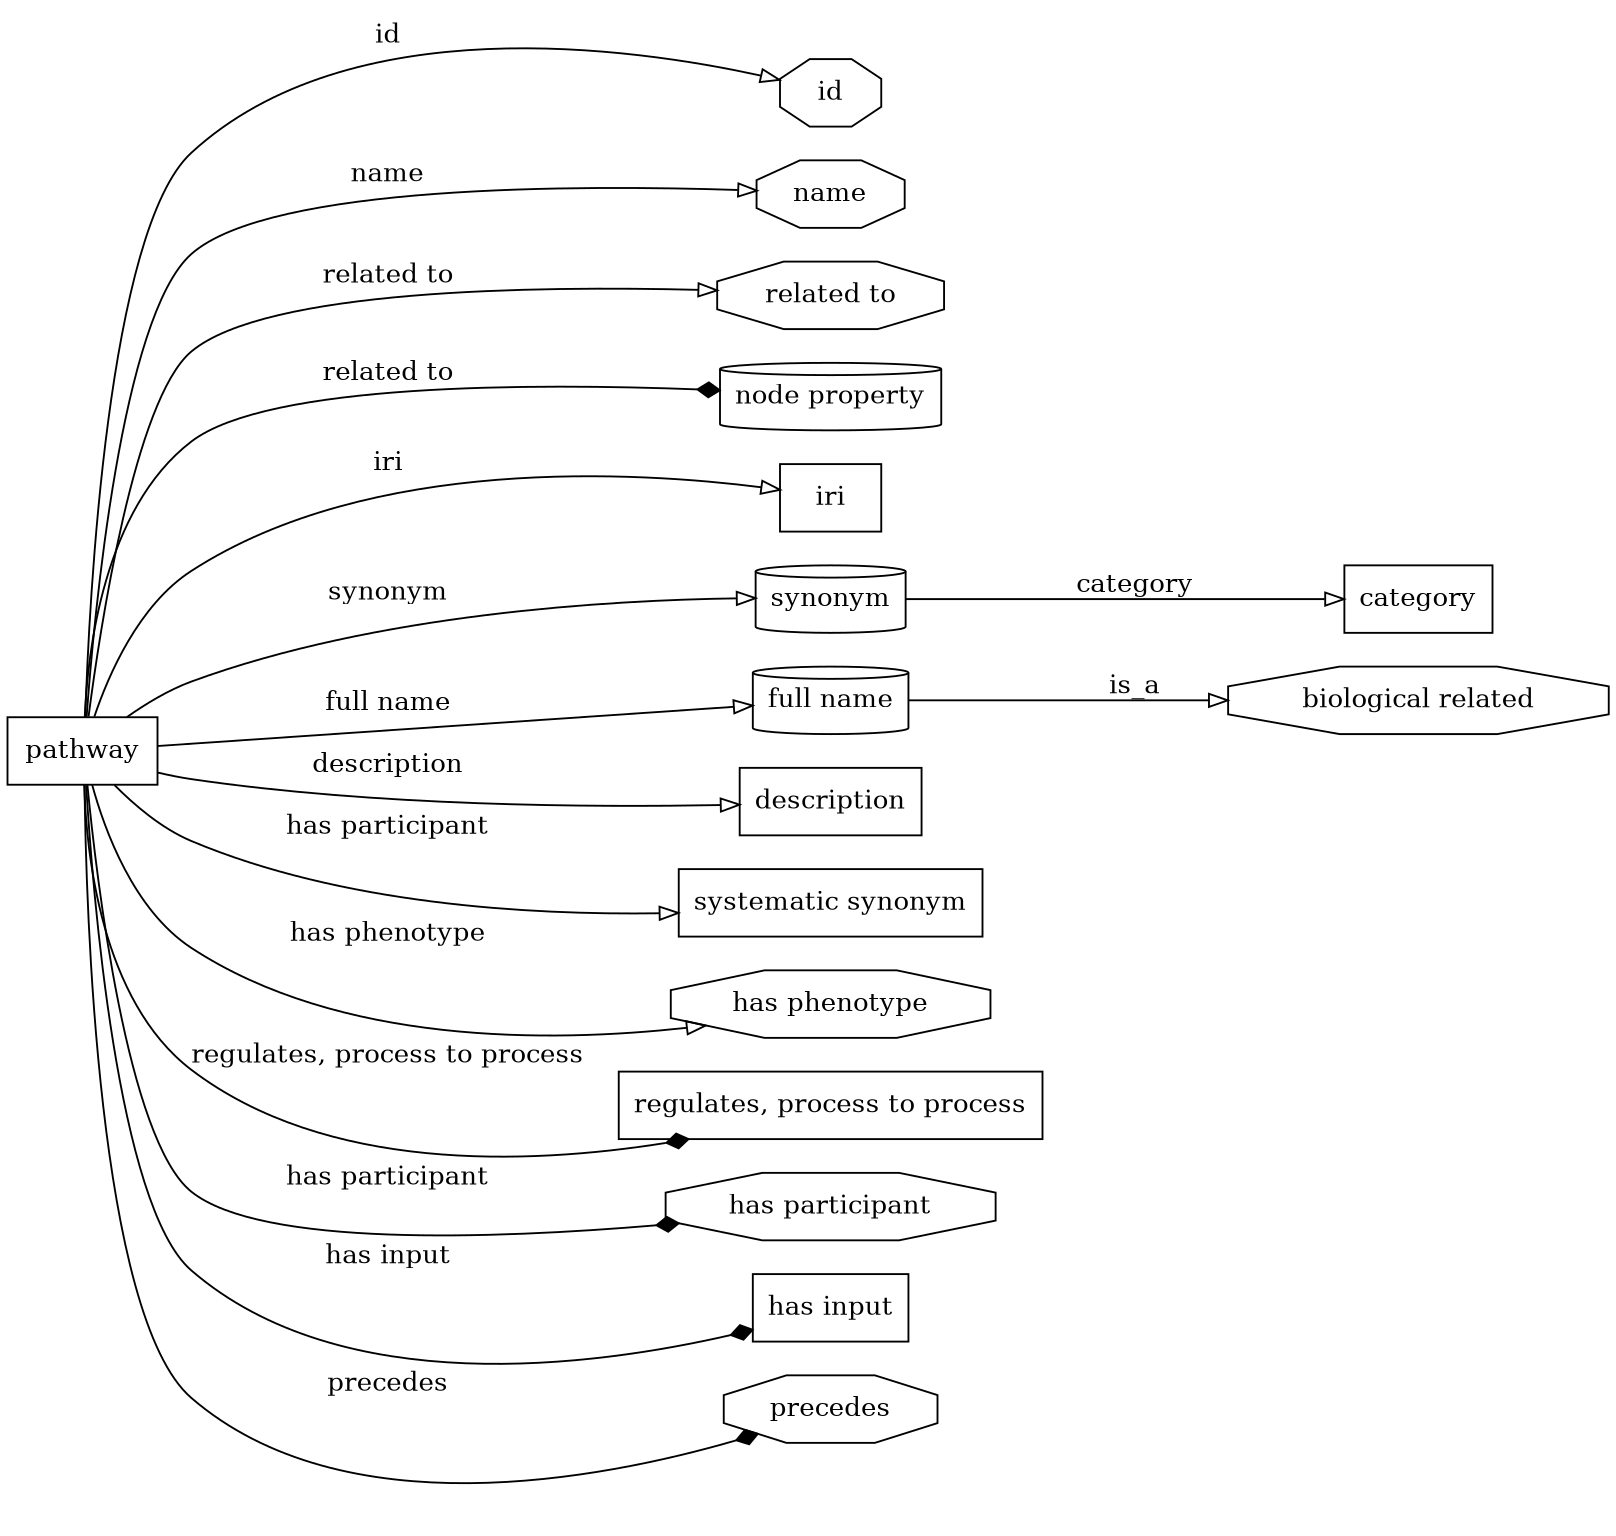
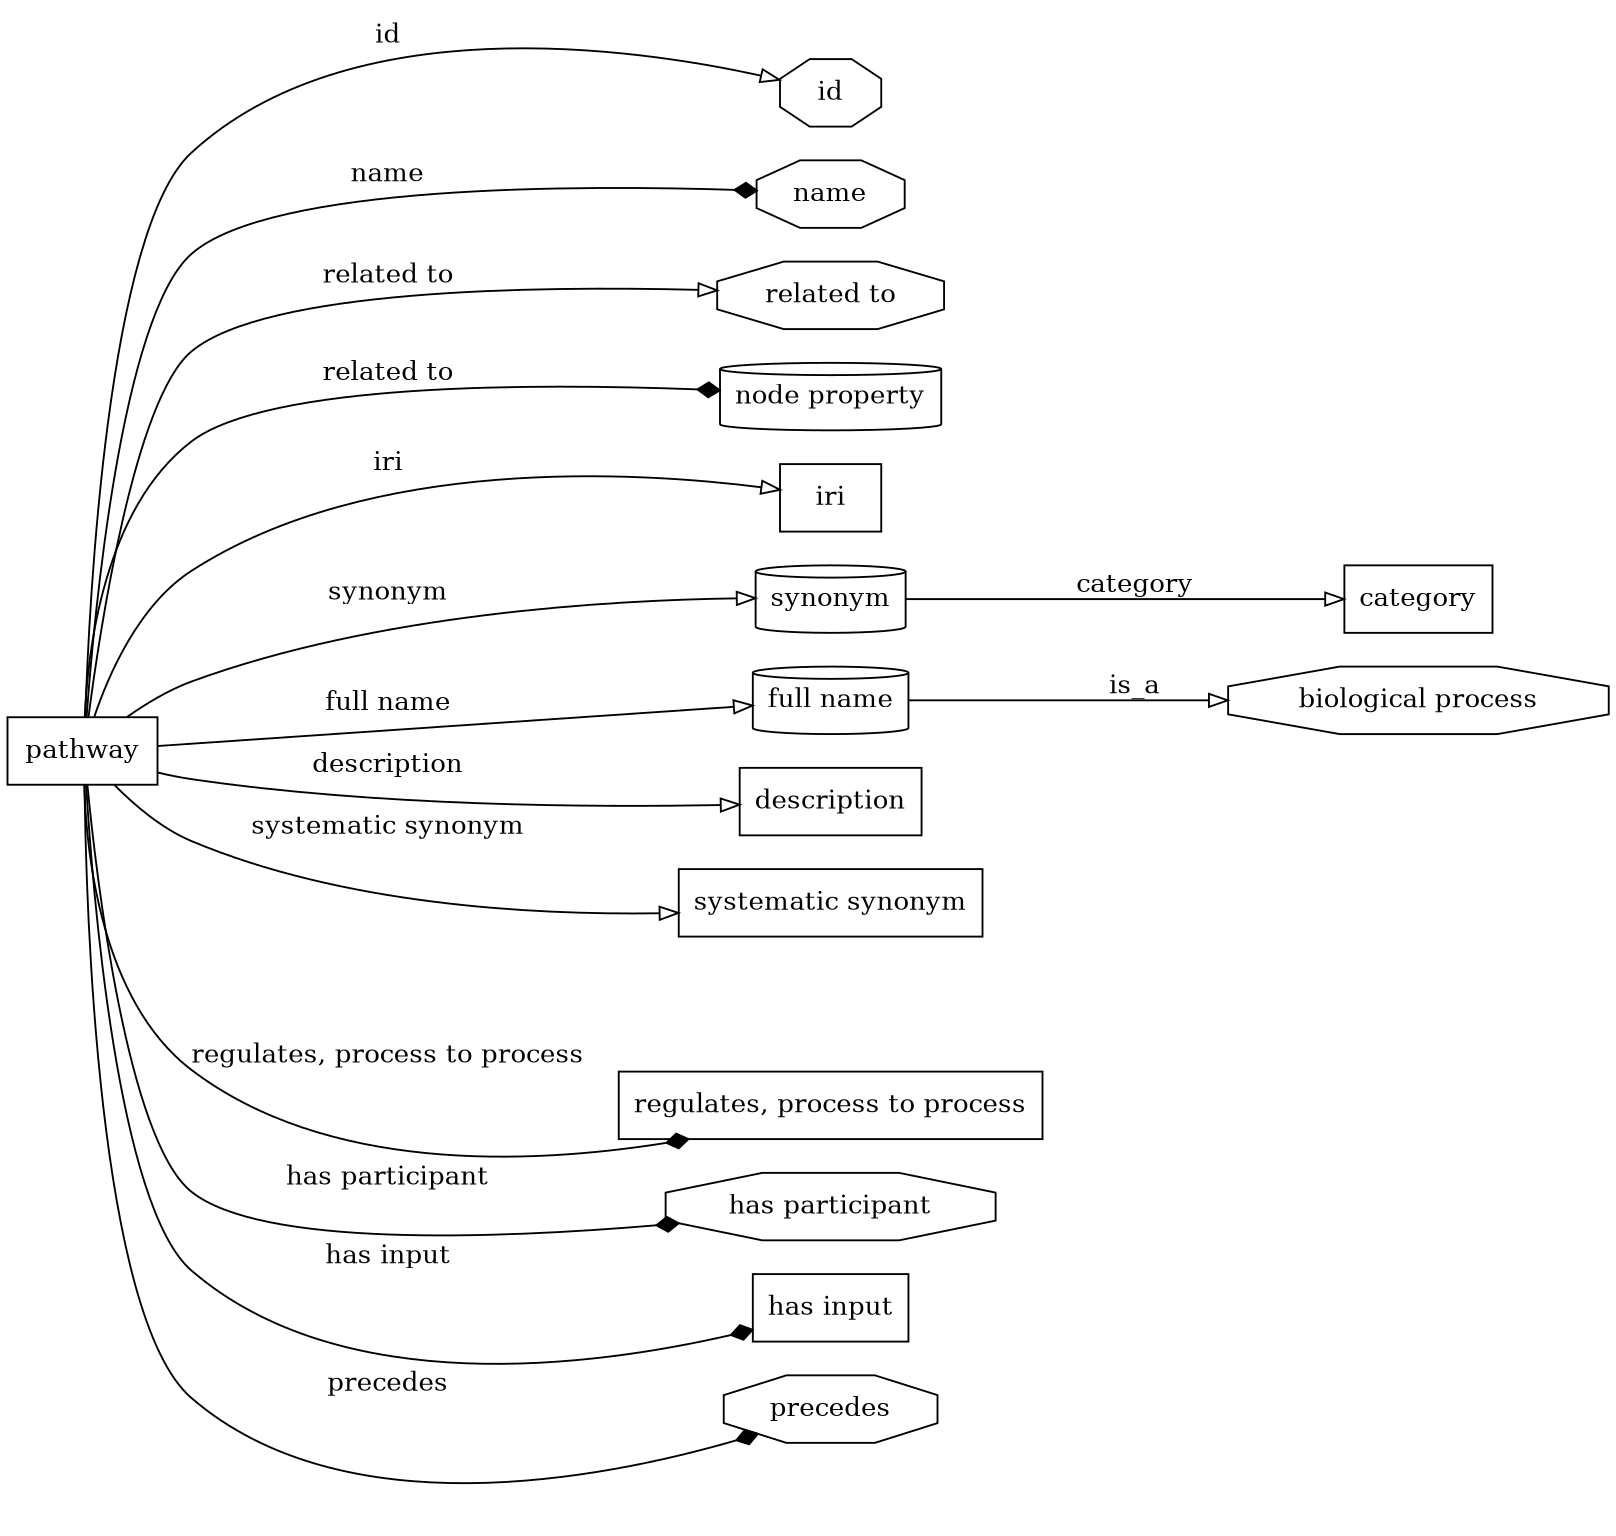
edge "pathway" -> "name": arrowhead onormal -> diamond
node "biological related": label "biological related" -> "biological process"
edge "pathway" -> "systematic synonym": label "has participant" -> "systematic synonym"
node "has phenotype": removed
